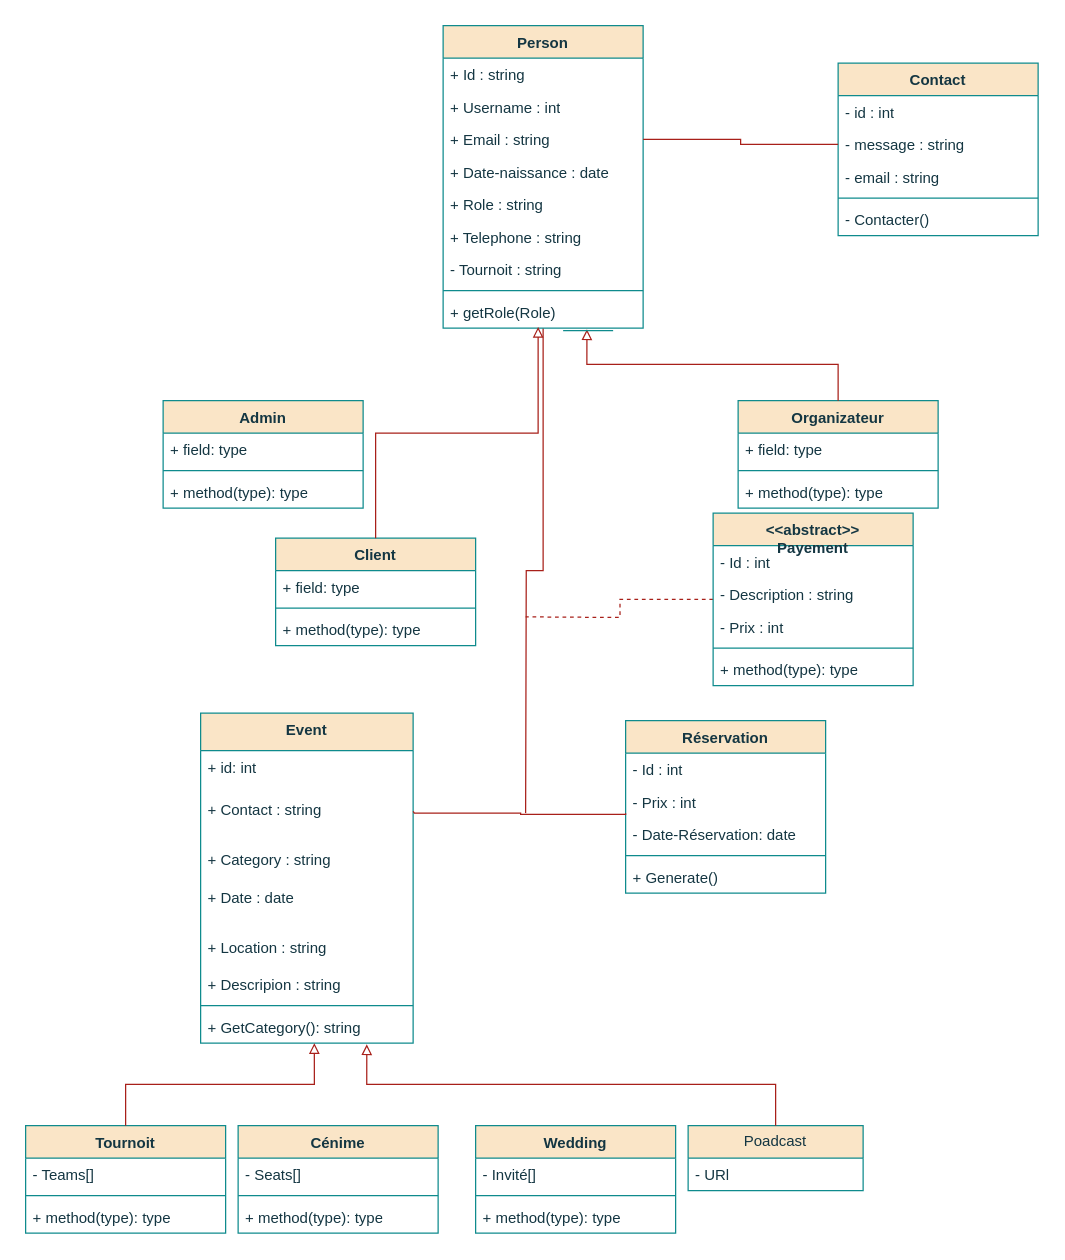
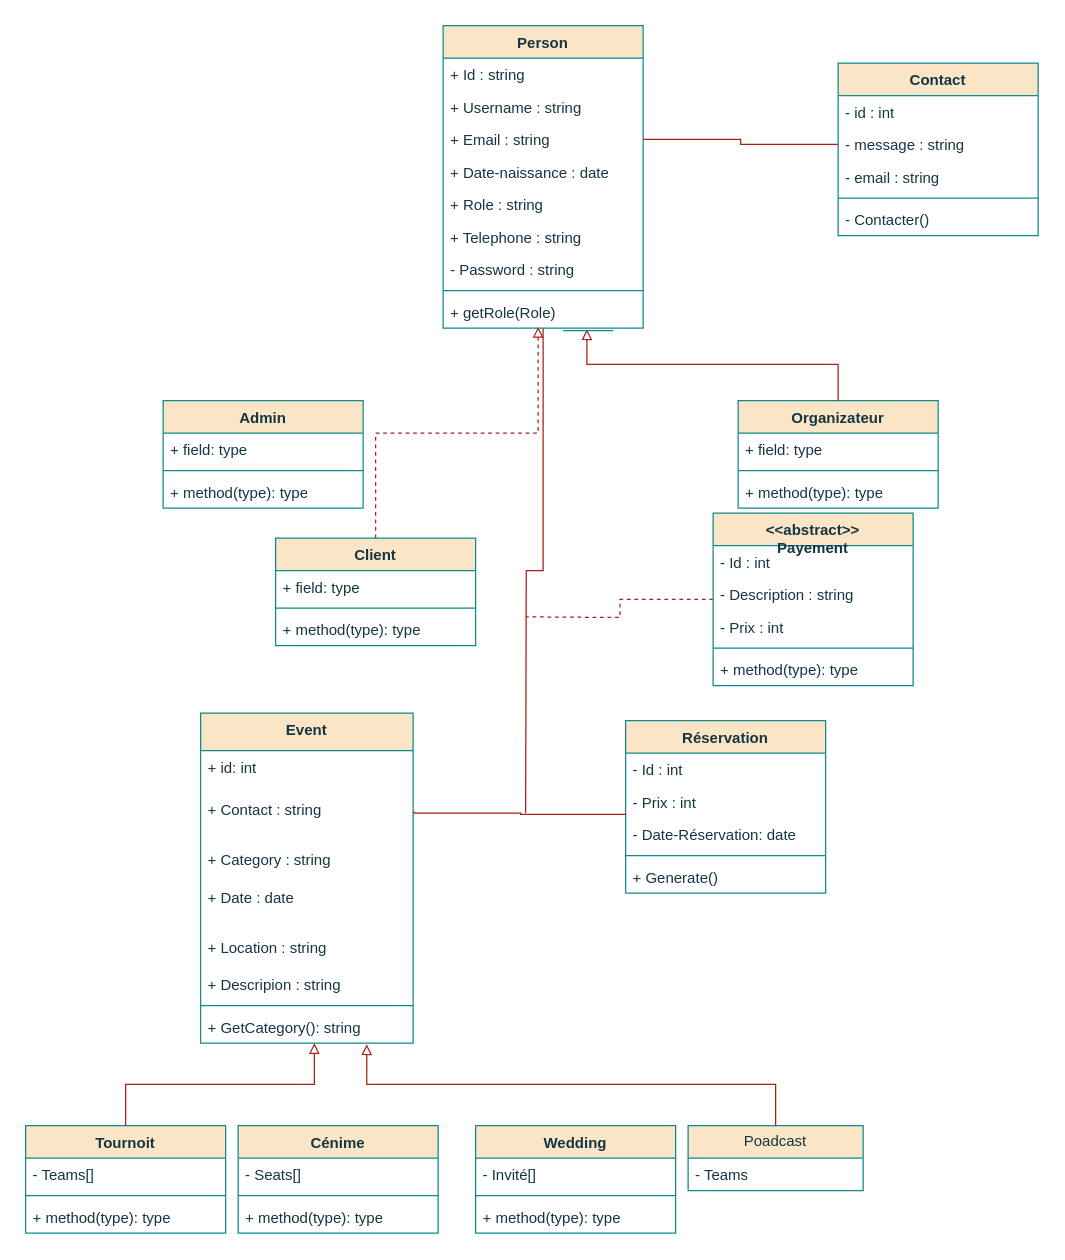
node "+ Username : int": label "+ Username : int" -> "+ Username : string"
node "- Tournoit : string": label "- Tournoit : string" -> "- Password : string"
edge "Client" -> "+ getRole(Role)": style solid -> dashed
node "- URl": label "- URl" -> "- Teams"
